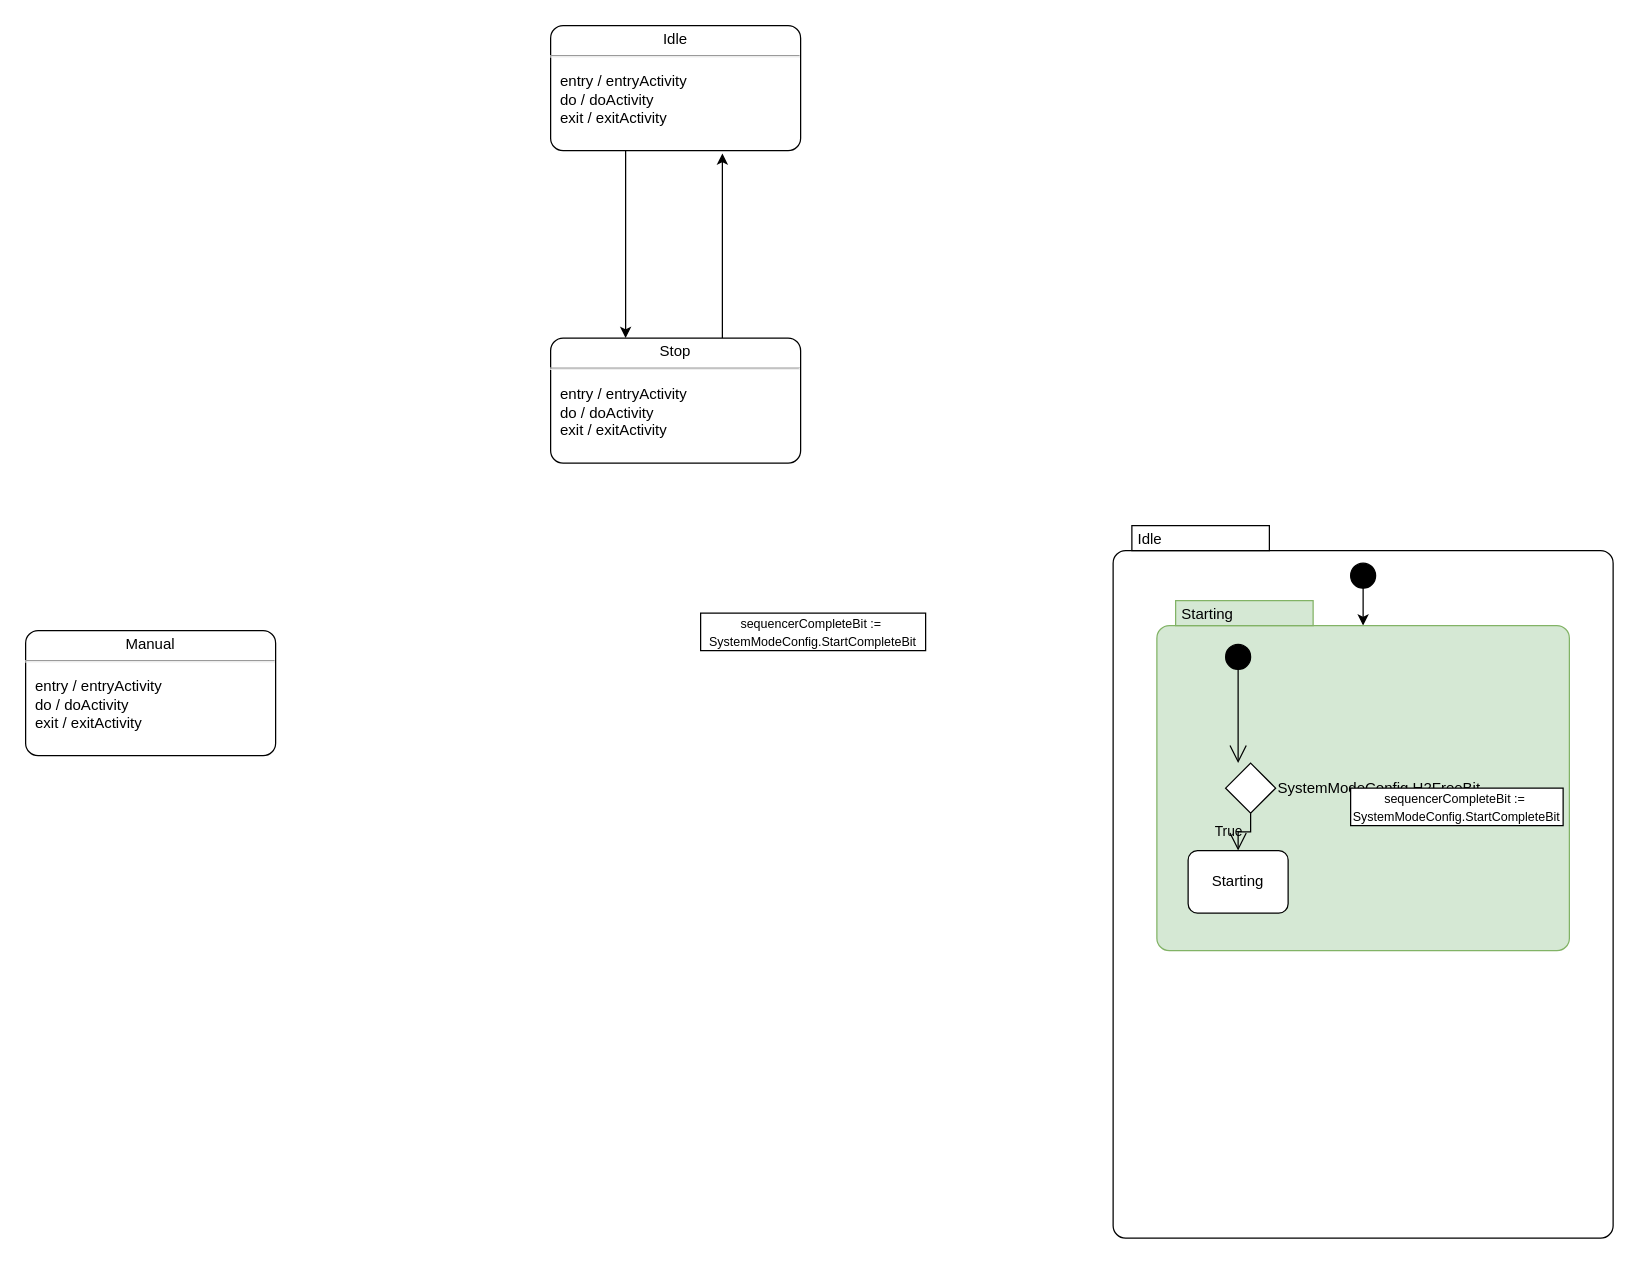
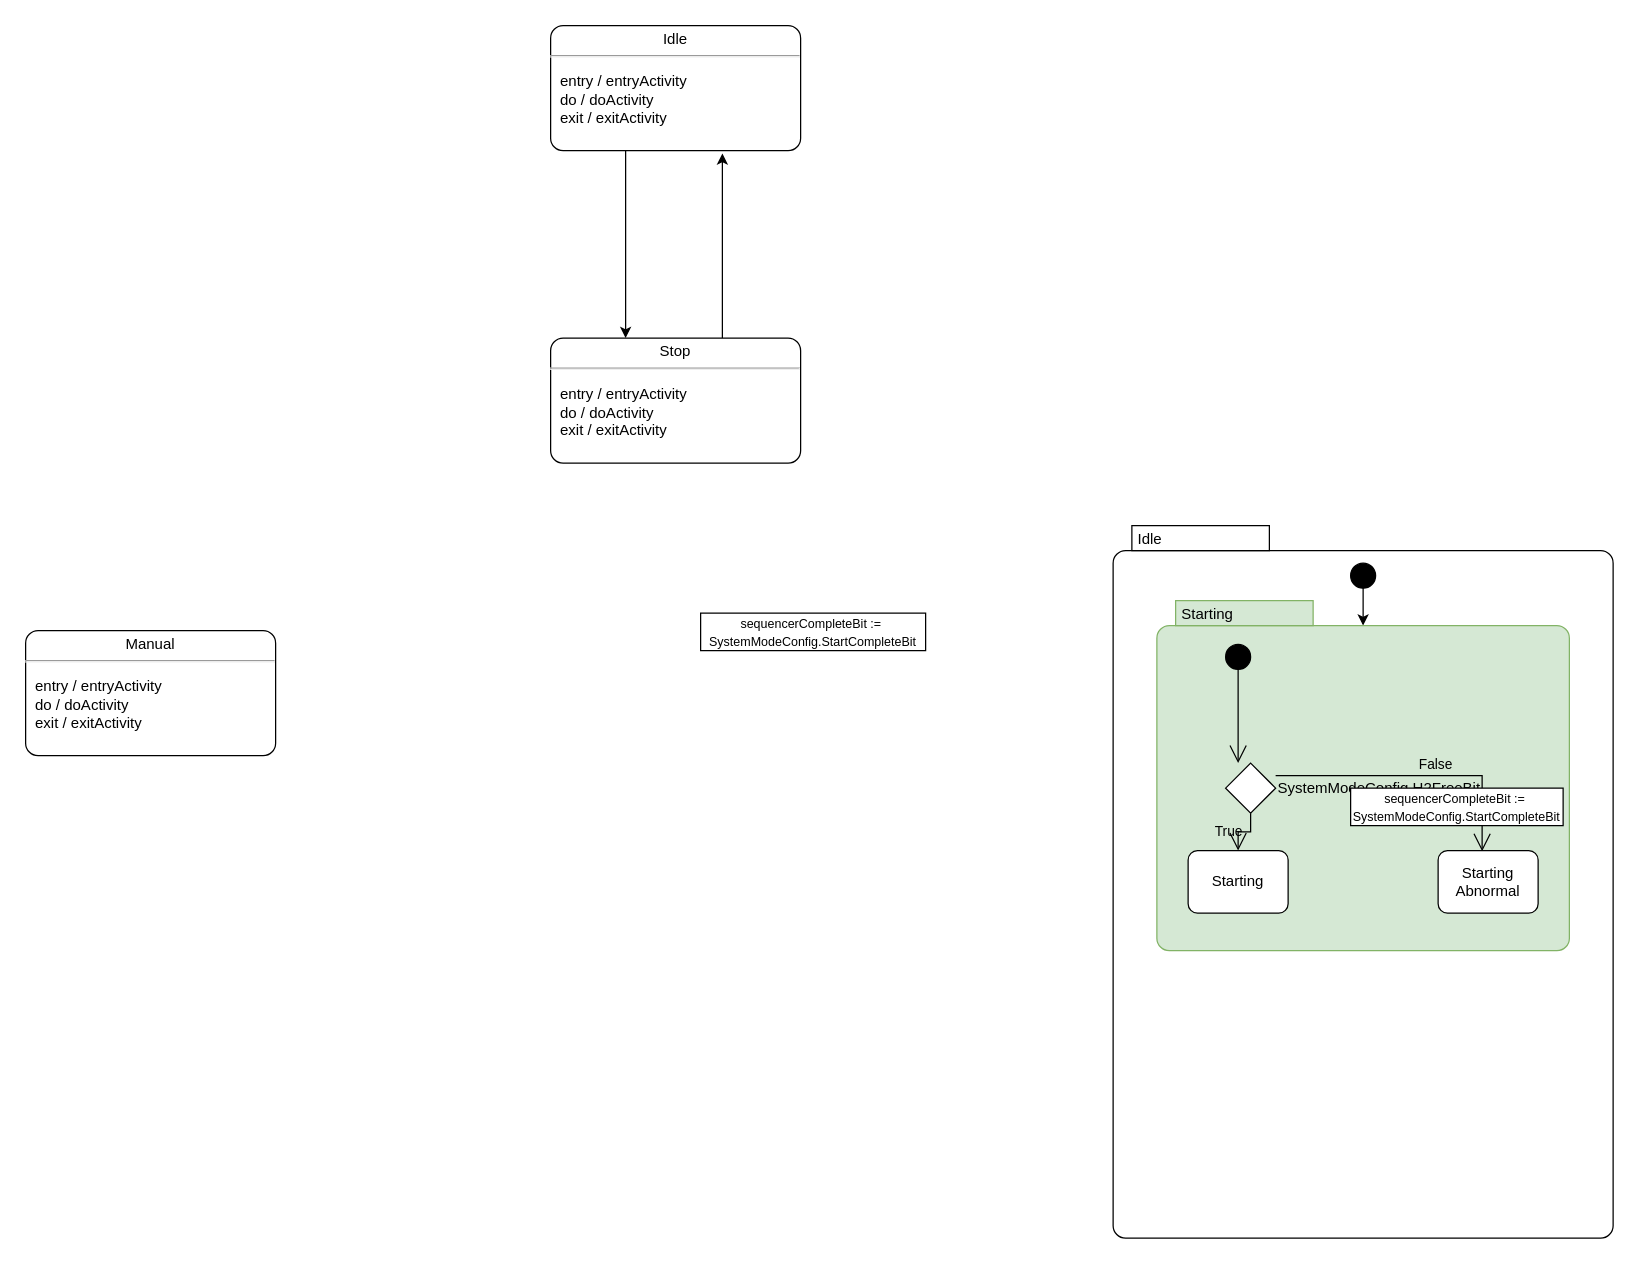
edge "SystemModeConfig.H2FreeBit" -> "Starting Abnormal": added, label "False"
node "Starting Abnormal": added
